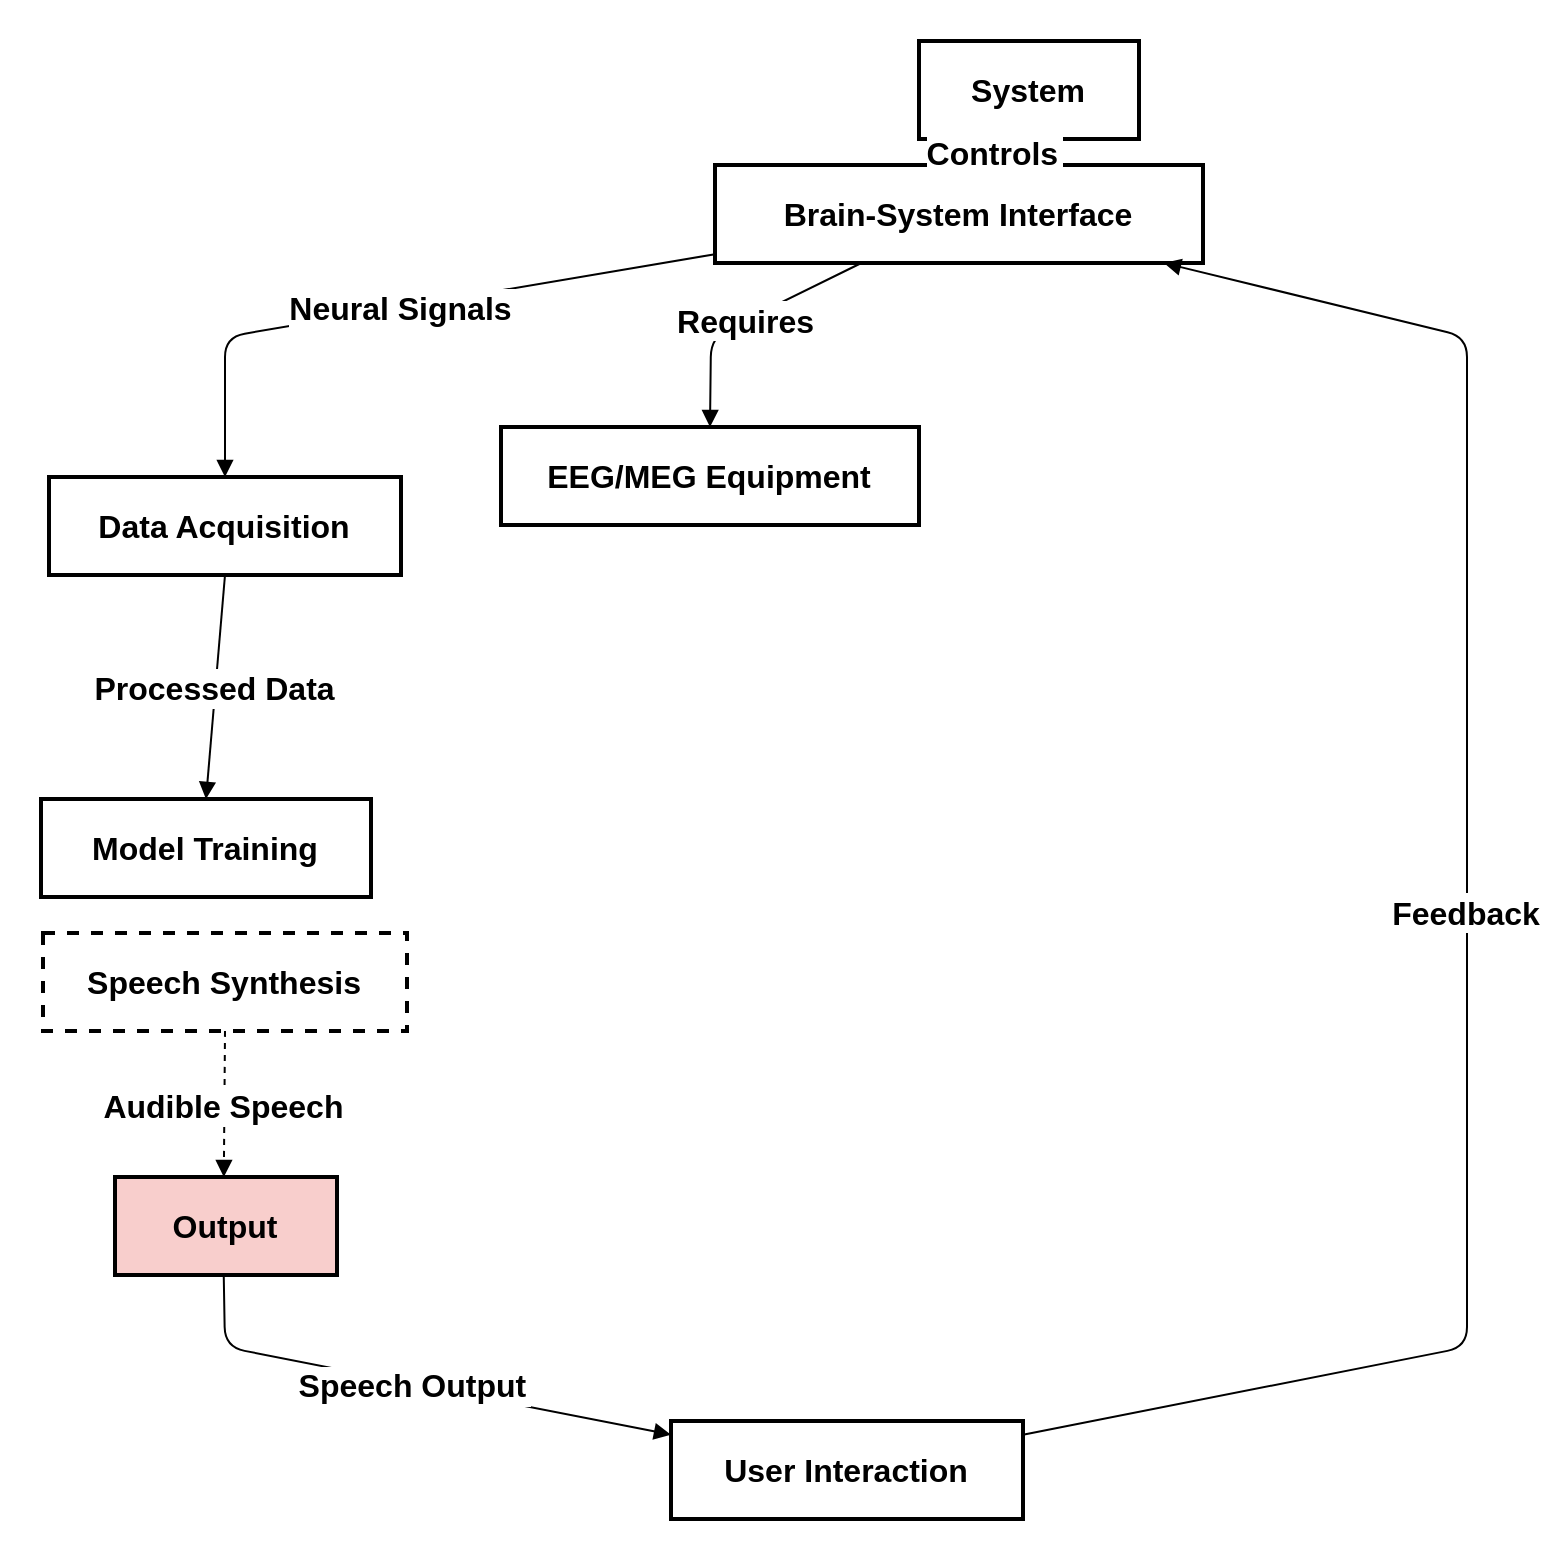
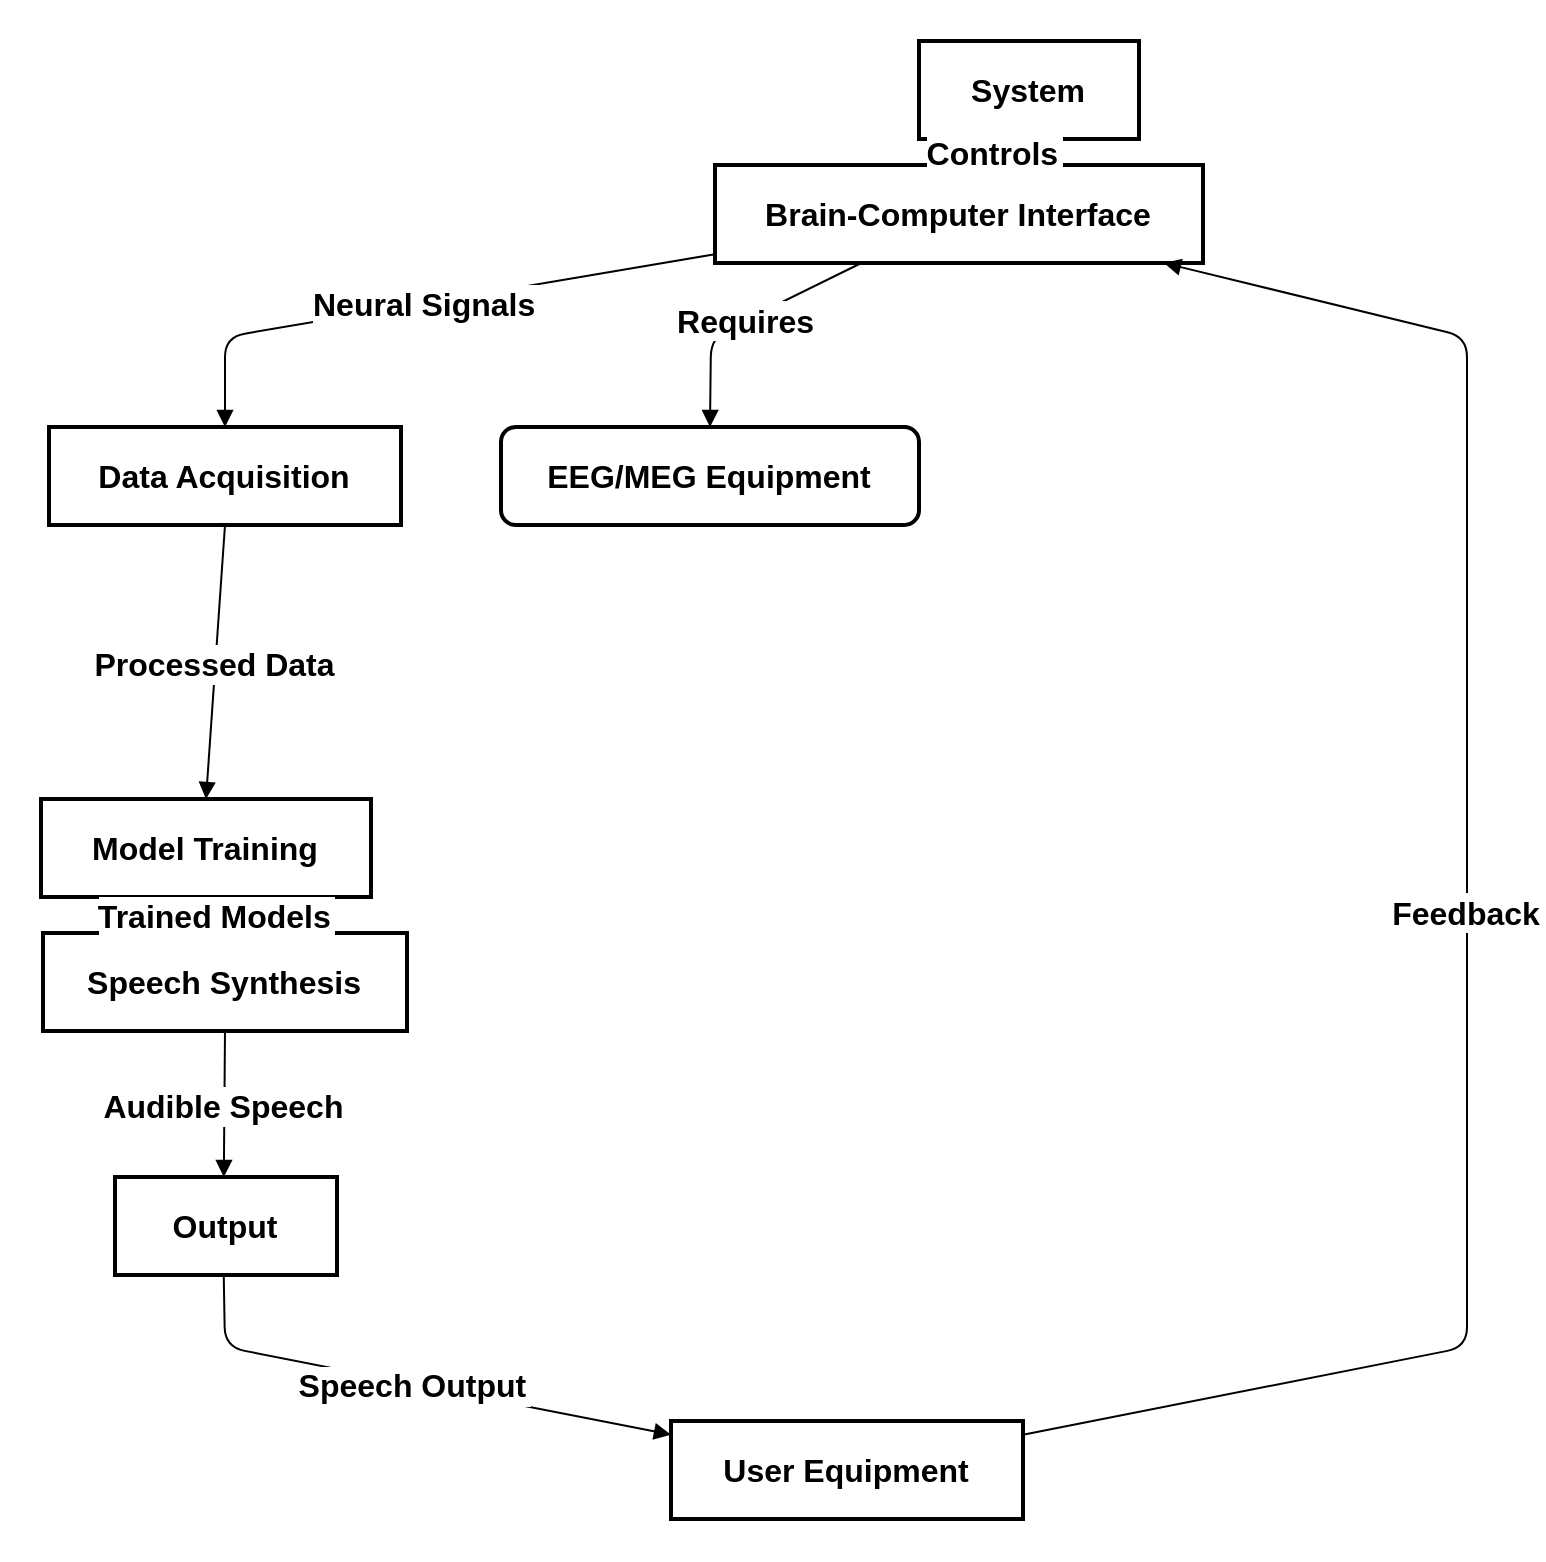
node "Brain-System Interface": label "Brain-System Interface" -> "Brain-Computer Interface"
node "EEG/MEG Equipment": shape rectangle -> rounded rectangle
node "Data Acquisition": moved (225, 526) -> (225, 476)
edge "Model Training" -> "Speech Synthesis": added, label "Trained Models"
node "Speech Synthesis": style dashed -> solid
edge "Speech Synthesis" -> "Output": style dashed -> solid
node "Output": fillcolor #f8cecc -> #ffffff
node "User Interaction": label "User Interaction" -> "User Equipment"
